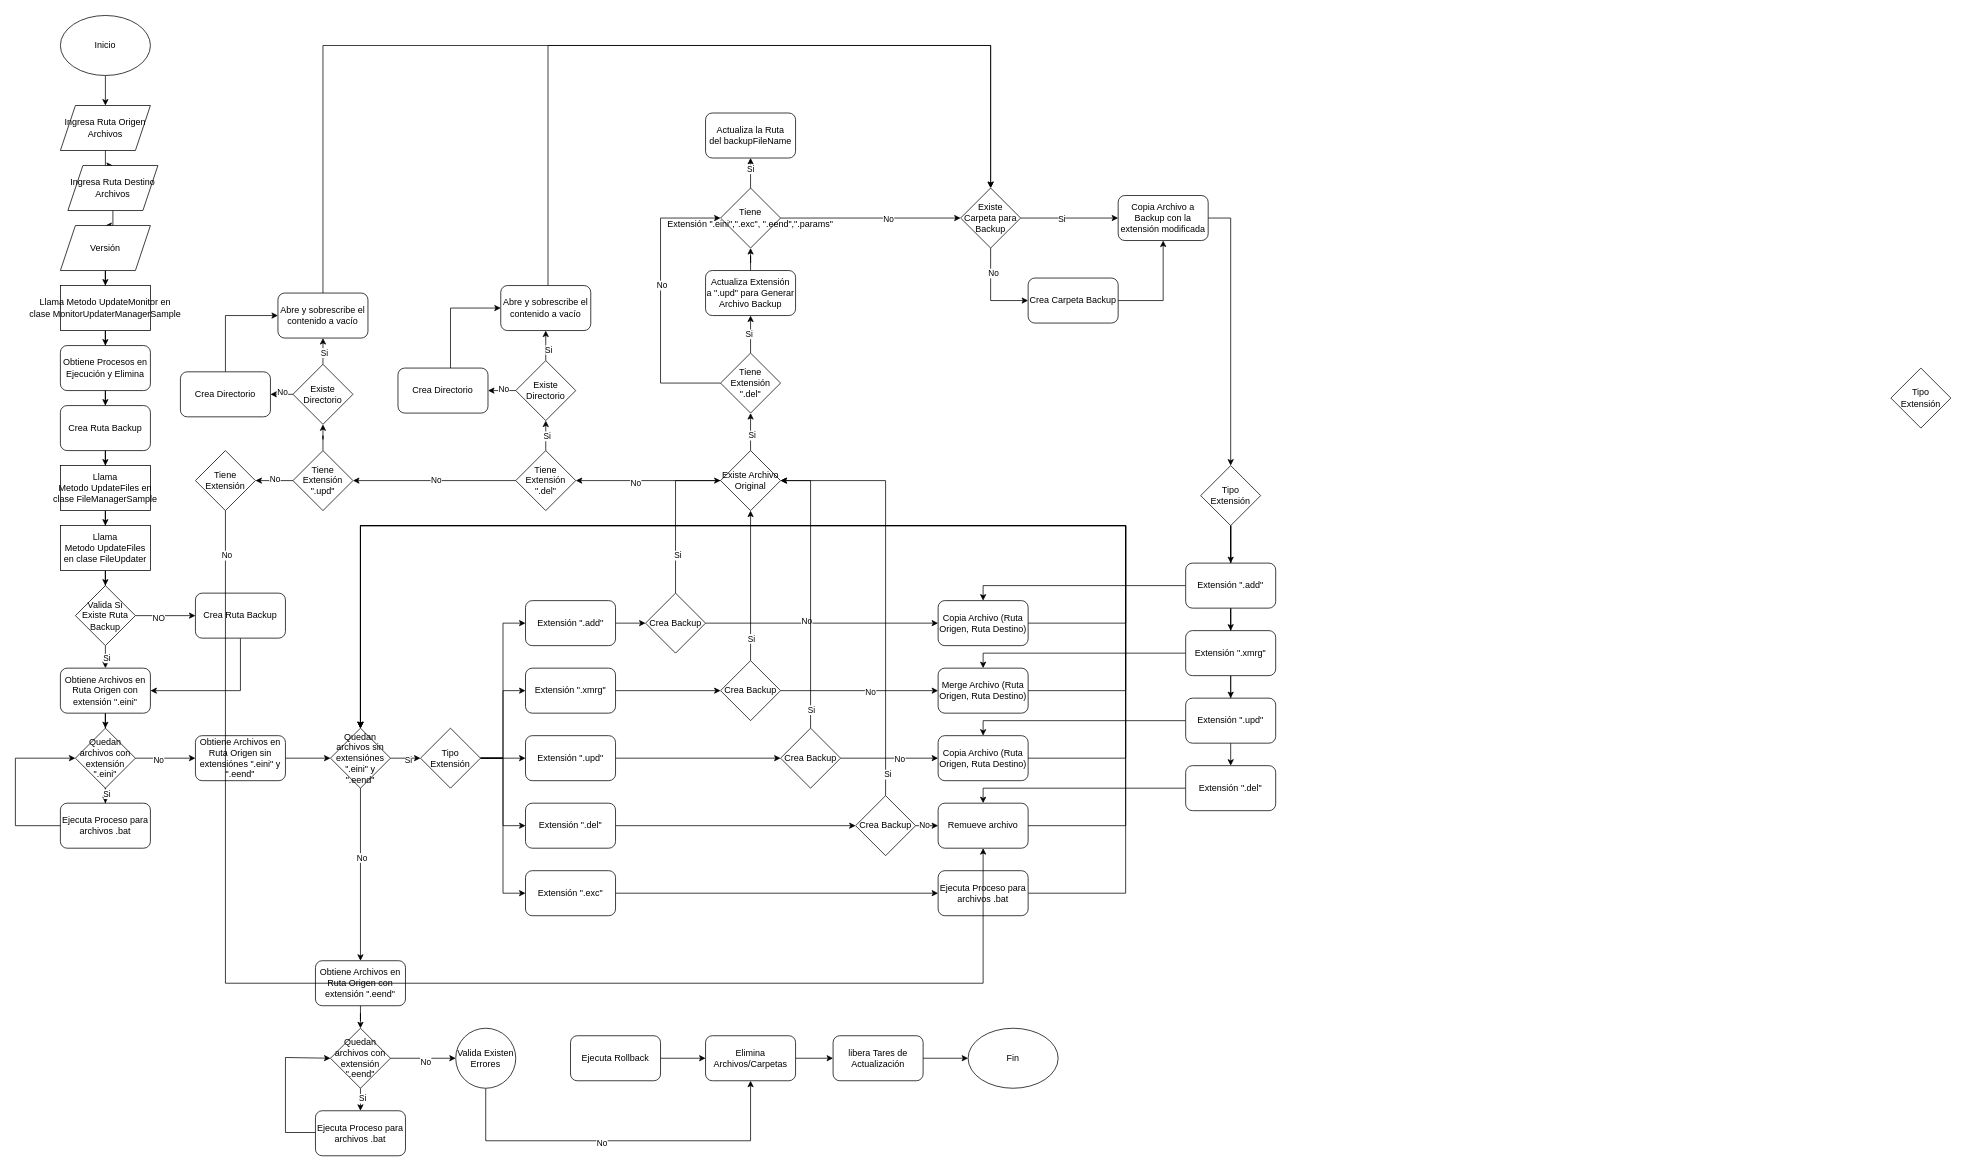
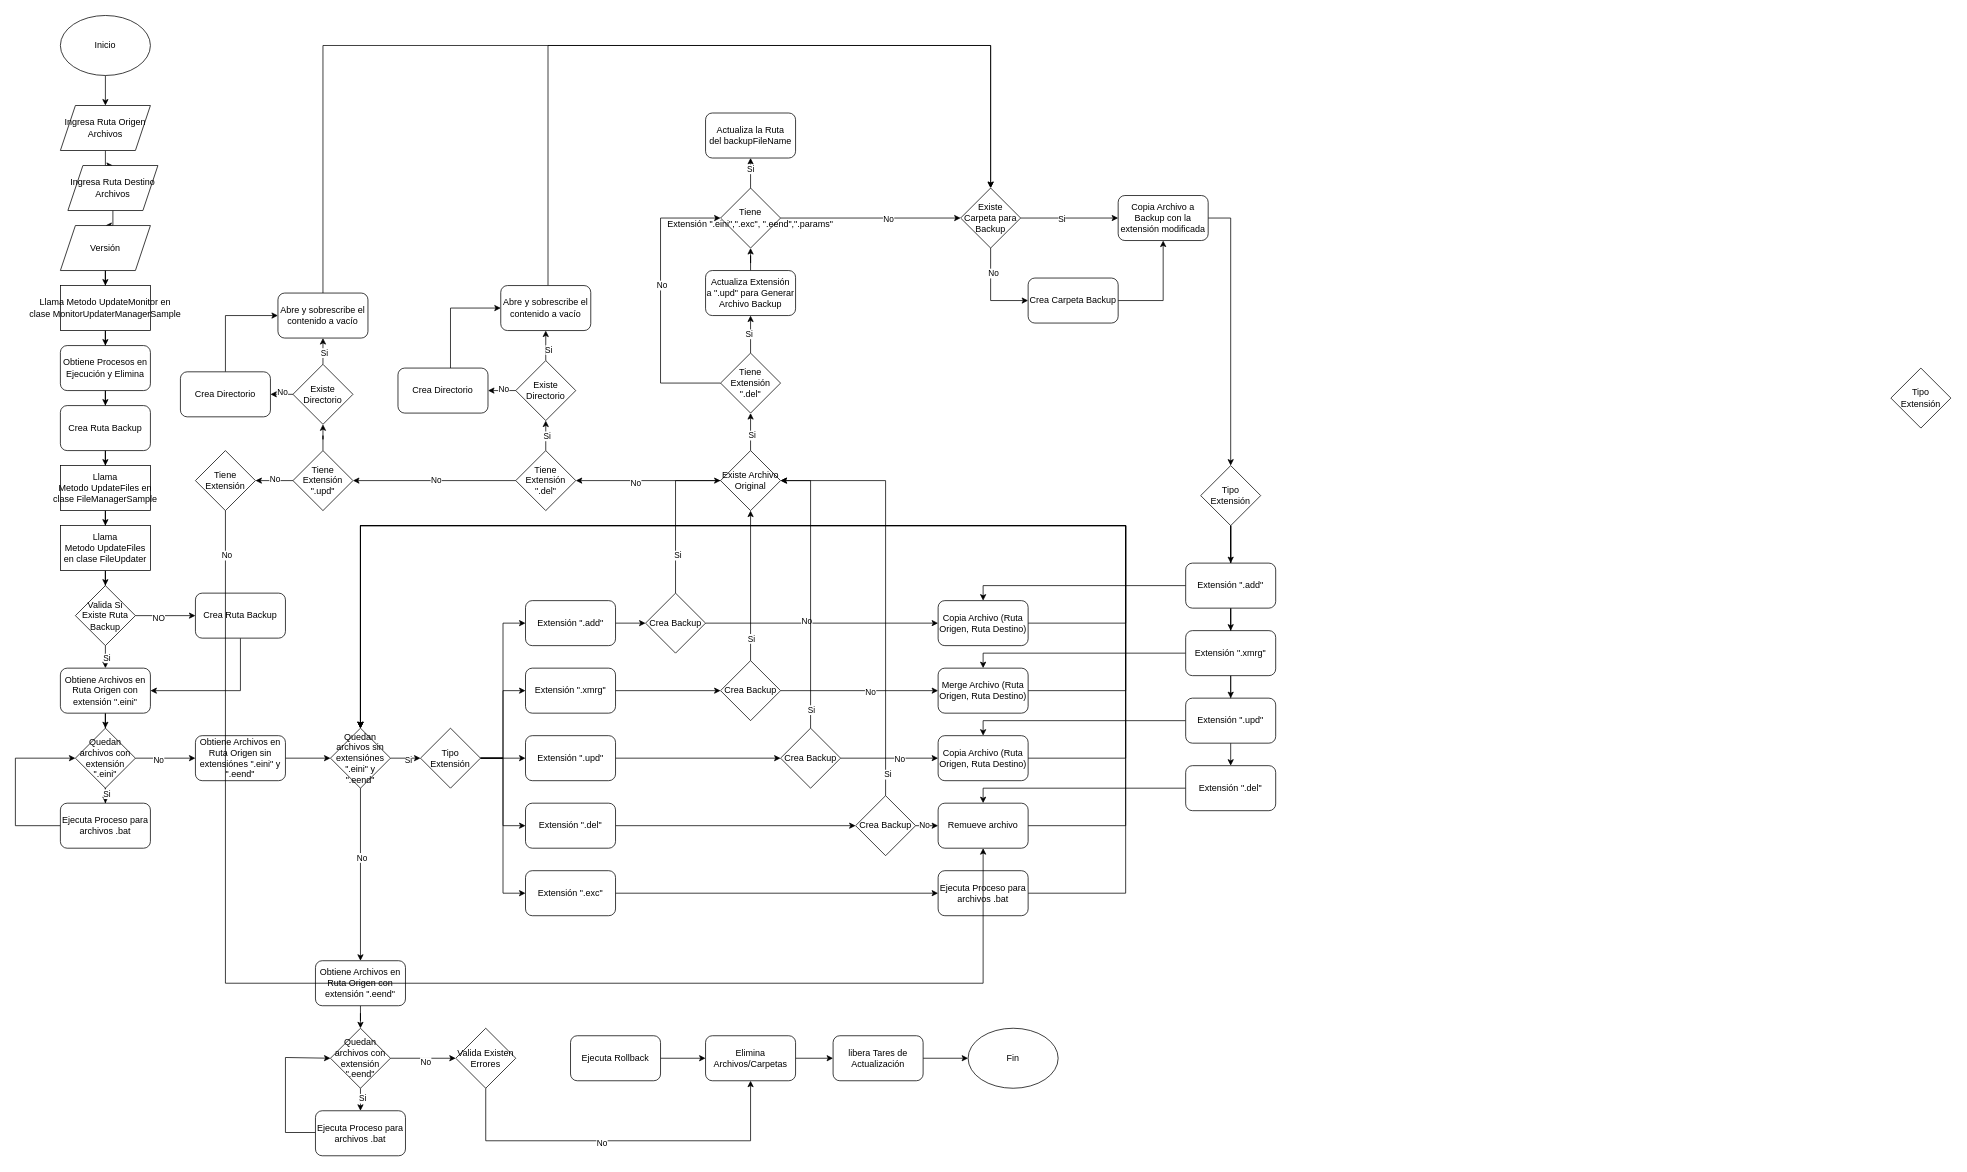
node "Valida Existen Errores": shape ellipse -> diamond
